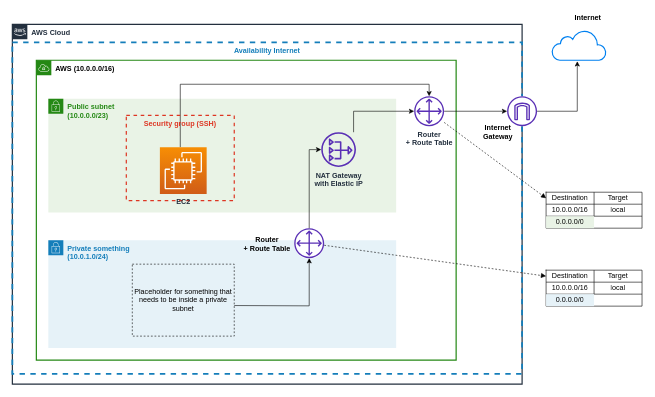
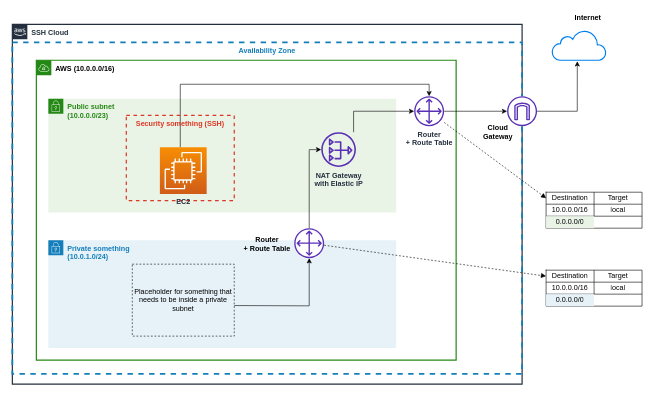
node "AWS Cloud": label "AWS Cloud" -> "SSH Cloud"
node "Availability Internet": label "Availability Internet" -> "Availability Zone"
node "Security group (SSH)": label "Security group (SSH)" -> "Security something (SSH)"
node "Internet Gateway": label "Internet Gateway" -> "Cloud Gateway"
